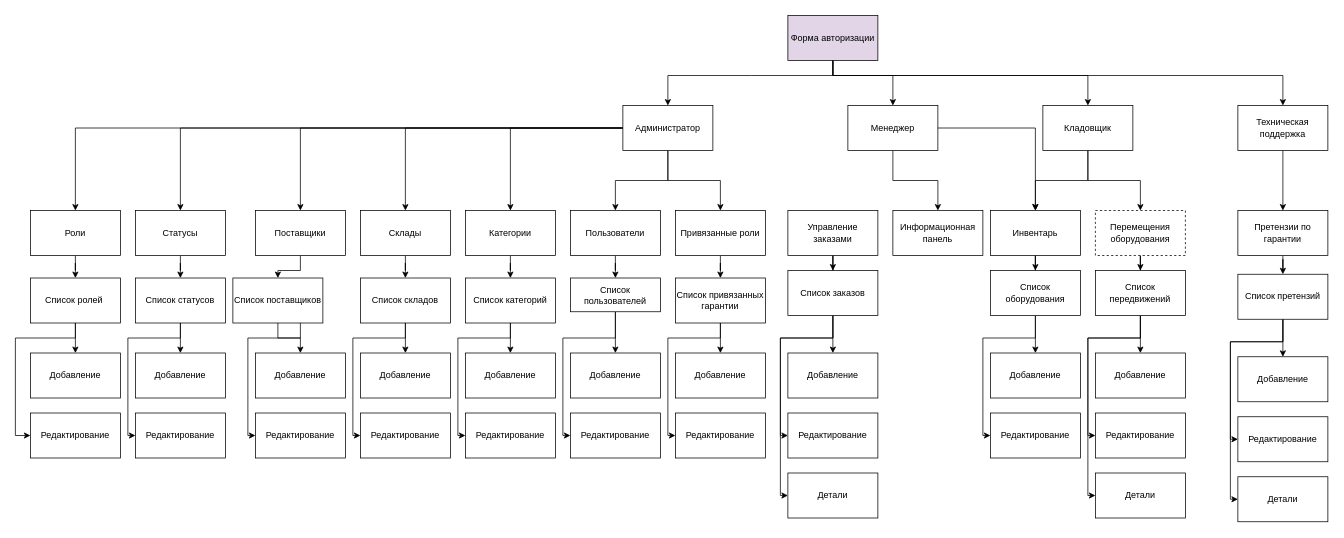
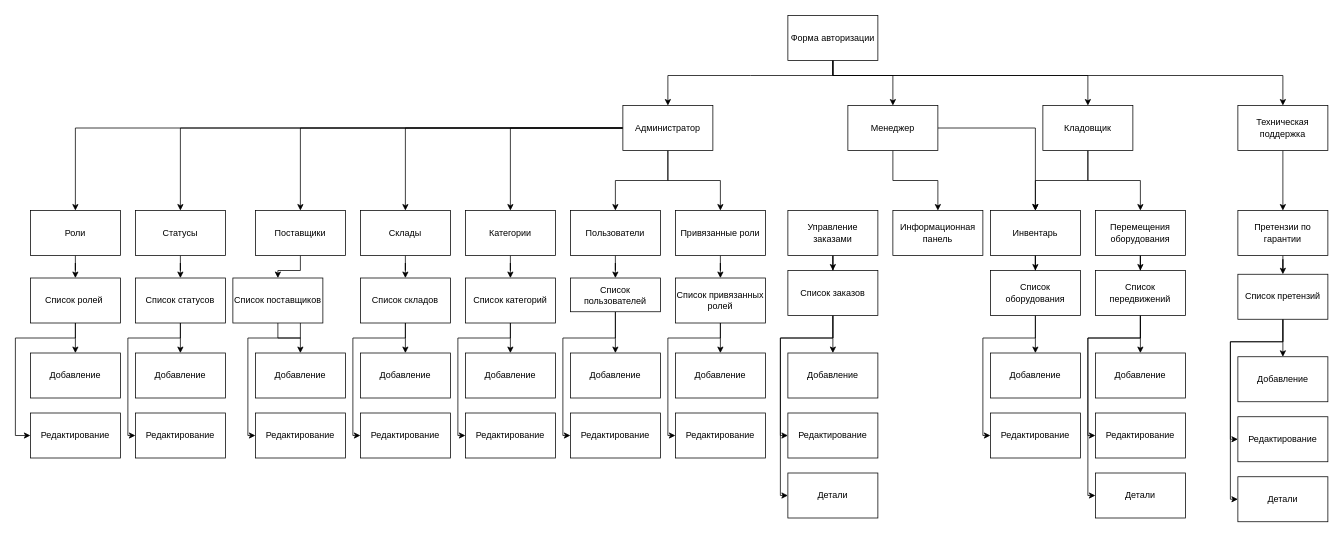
node "Форма авторизации": fillcolor #e1d5e7 -> #ffffff
node "Перемещения оборудования": style dashed -> solid
node "Список привязанных гарантии": label "Список привязанных гарантии" -> "Список привязанных ролей"
